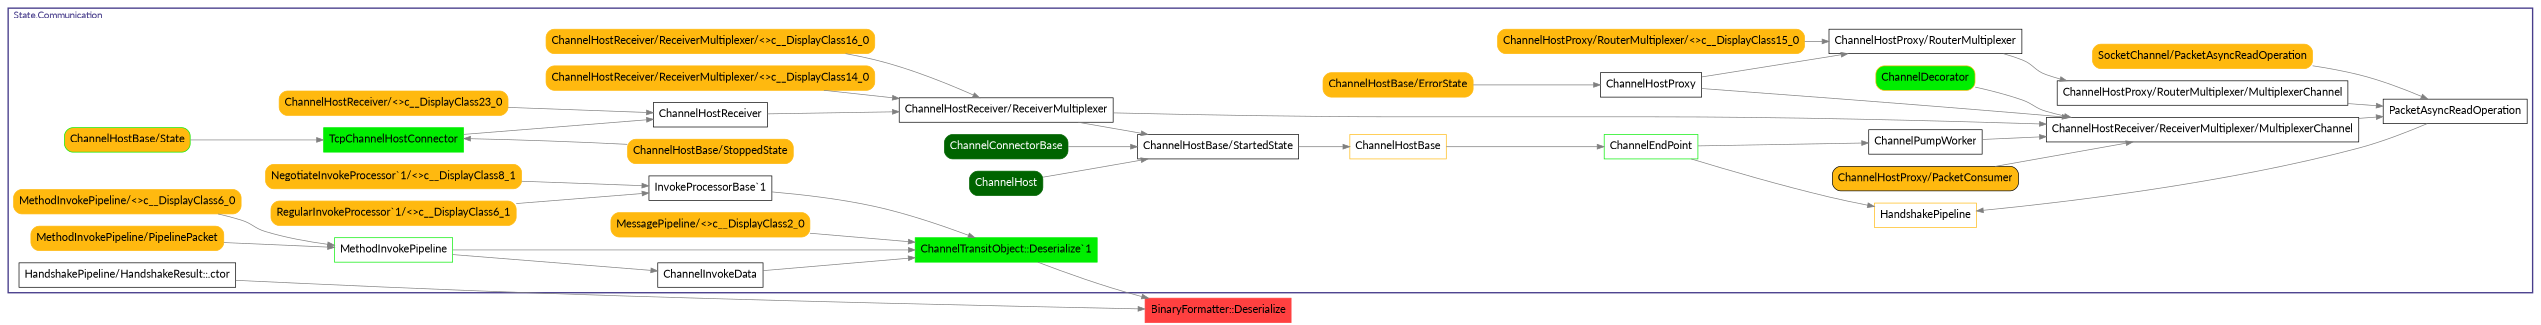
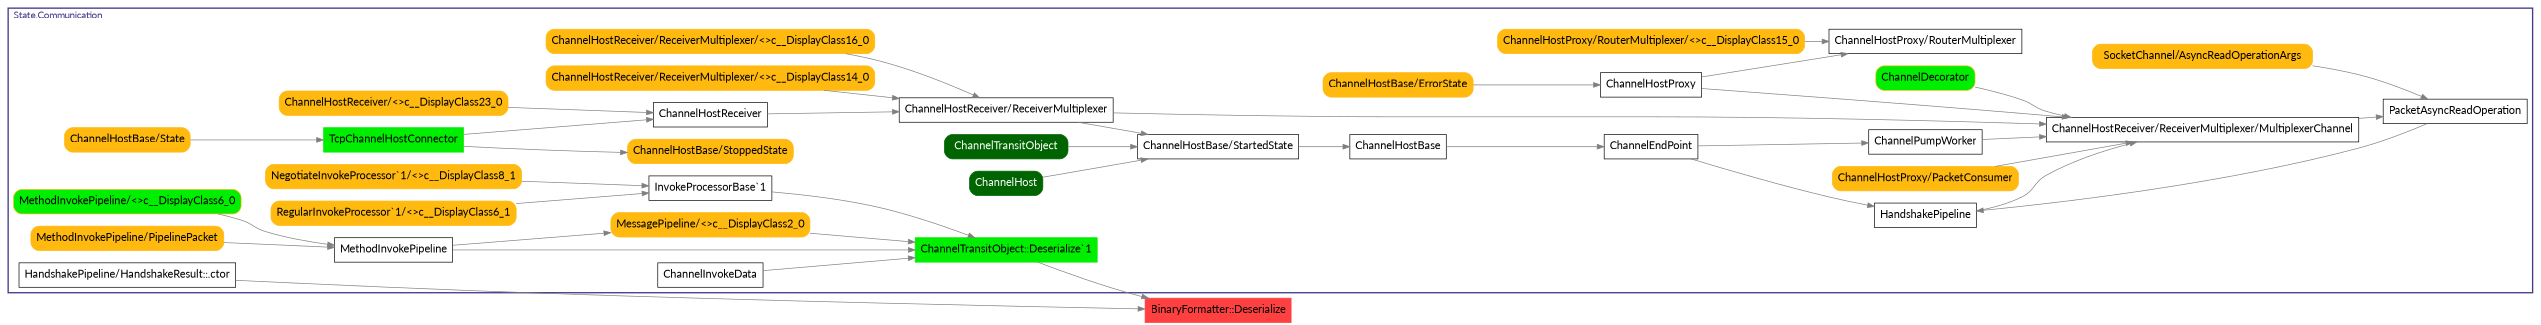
node "SocketChannel/PacketAsyncReadOperation": label "SocketChannel/PacketAsyncReadOperation" -> "SocketChannel/AsyncReadOperationArgs"
node "ChannelHostProxy/RouterMultiplexer/MultiplexerChannel": removed
node "ChannelHostBase/State": color green2 -> darkgoldenrod1
edge "ChannelHostBase/StoppedState" -> "TcpChannelHostConnector": reversed
node "ChannelConnectorBase": label "ChannelConnectorBase" -> "ChannelTransitObject"
node "ChannelHostBase": color darkgoldenrod1 -> black
node "ChannelEndPoint": color green2 -> black
edge "HandshakePipeline" -> "ChannelHostReceiver/ReceiverMultiplexer/MultiplexerChannel": added
node "ChannelHostProxy/PacketConsumer": color black -> darkgoldenrod1
node "MethodInvokePipeline/<>c__DisplayClass6_0": fillcolor darkgoldenrod1 -> green2
node "HandshakePipeline": color darkgoldenrod1 -> black
node "MethodInvokePipeline": color green2 -> black
edge "MethodInvokePipeline" -> "ChannelInvokeData": now "MethodInvokePipeline" -> "MessagePipeline/<>c__DisplayClass2_0"
